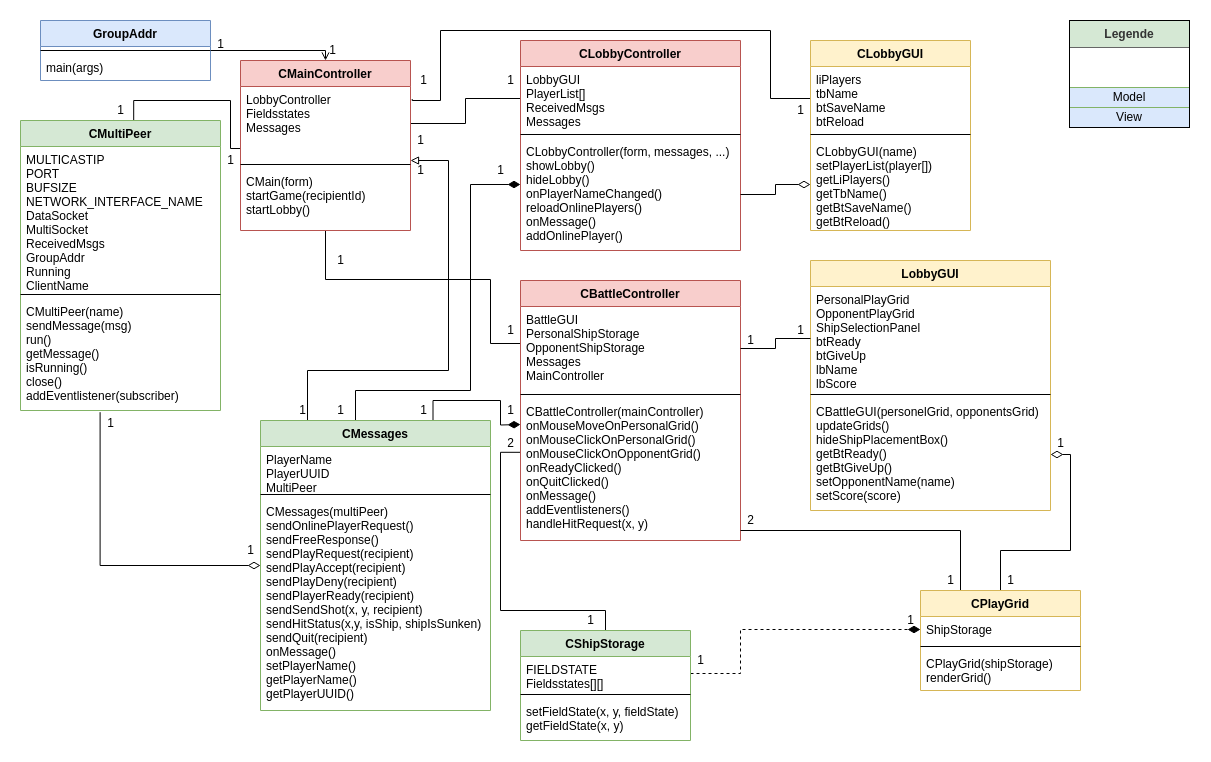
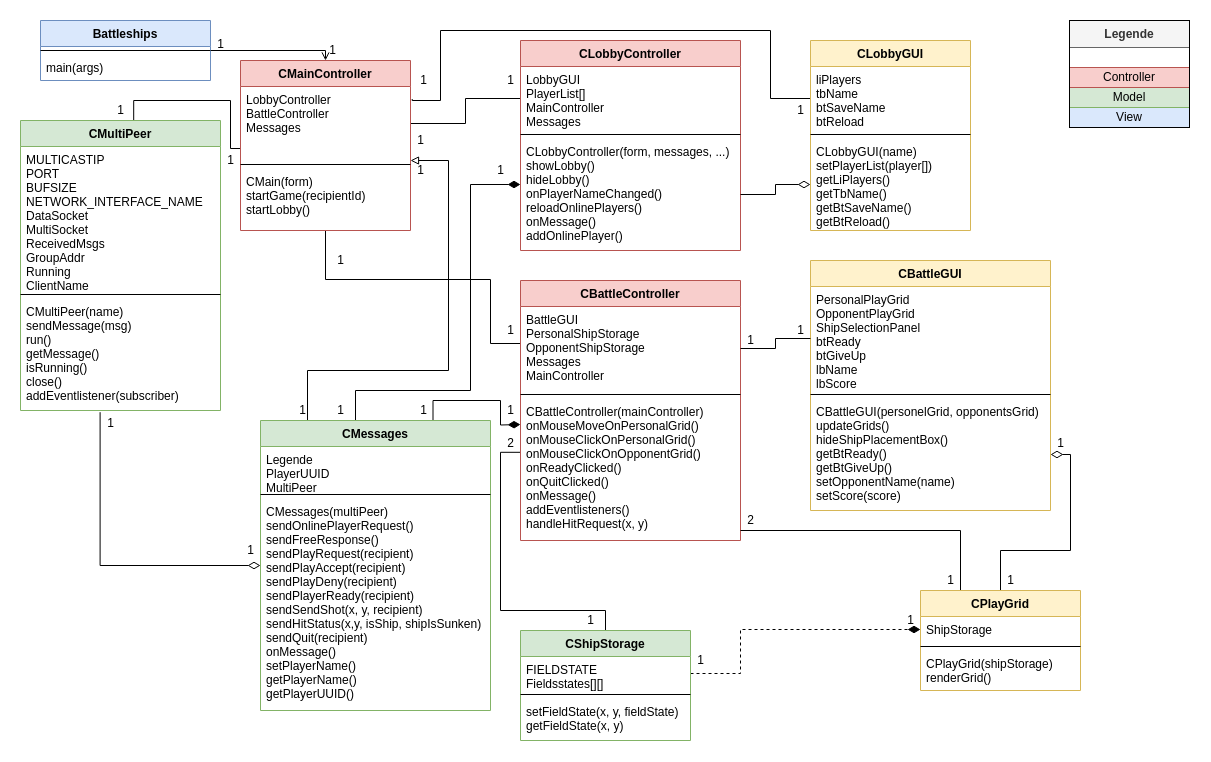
node "GroupAddr": label "GroupAddr" -> "Battleships"
node "Legende": fillcolor #d5e8d4 -> #f5f5f5
node "Controller": added
node "LobbyGUI PlayerList[] ReceivedMsgs Messages": label "LobbyGUI PlayerList[] ReceivedMsgs Messages" -> "LobbyGUI PlayerList[] MainController Messages"
node "Model": fillcolor #dae8fc -> #d5e8d4
node "LobbyController Fieldsstates Messages": label "LobbyController Fieldsstates Messages" -> "LobbyController BattleController Messages"
node "LobbyGUI": label "LobbyGUI" -> "CBattleGUI"
node "PlayerName PlayerUUID MultiPeer": label "PlayerName PlayerUUID MultiPeer" -> "Legende PlayerUUID MultiPeer"
